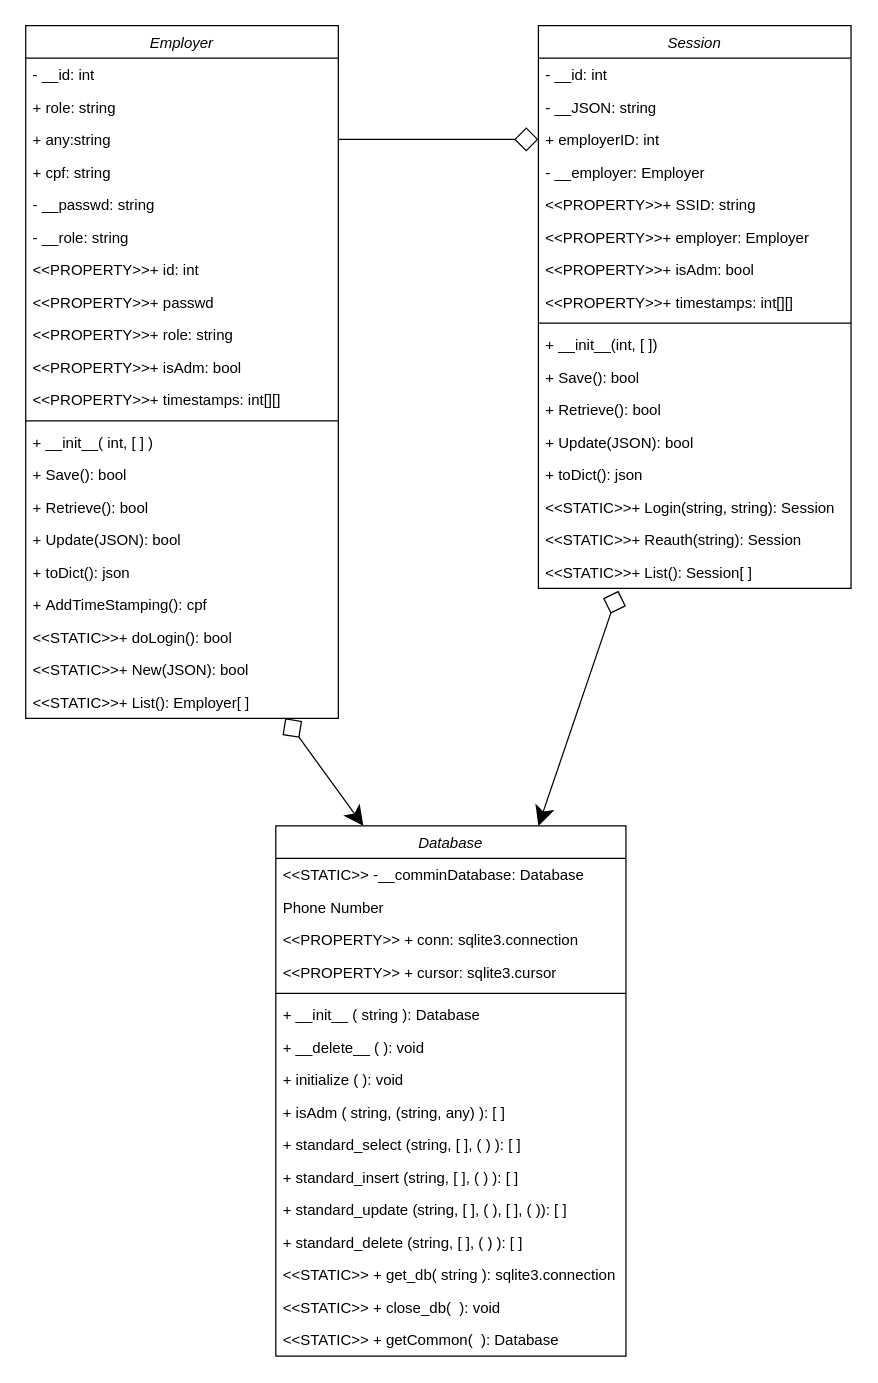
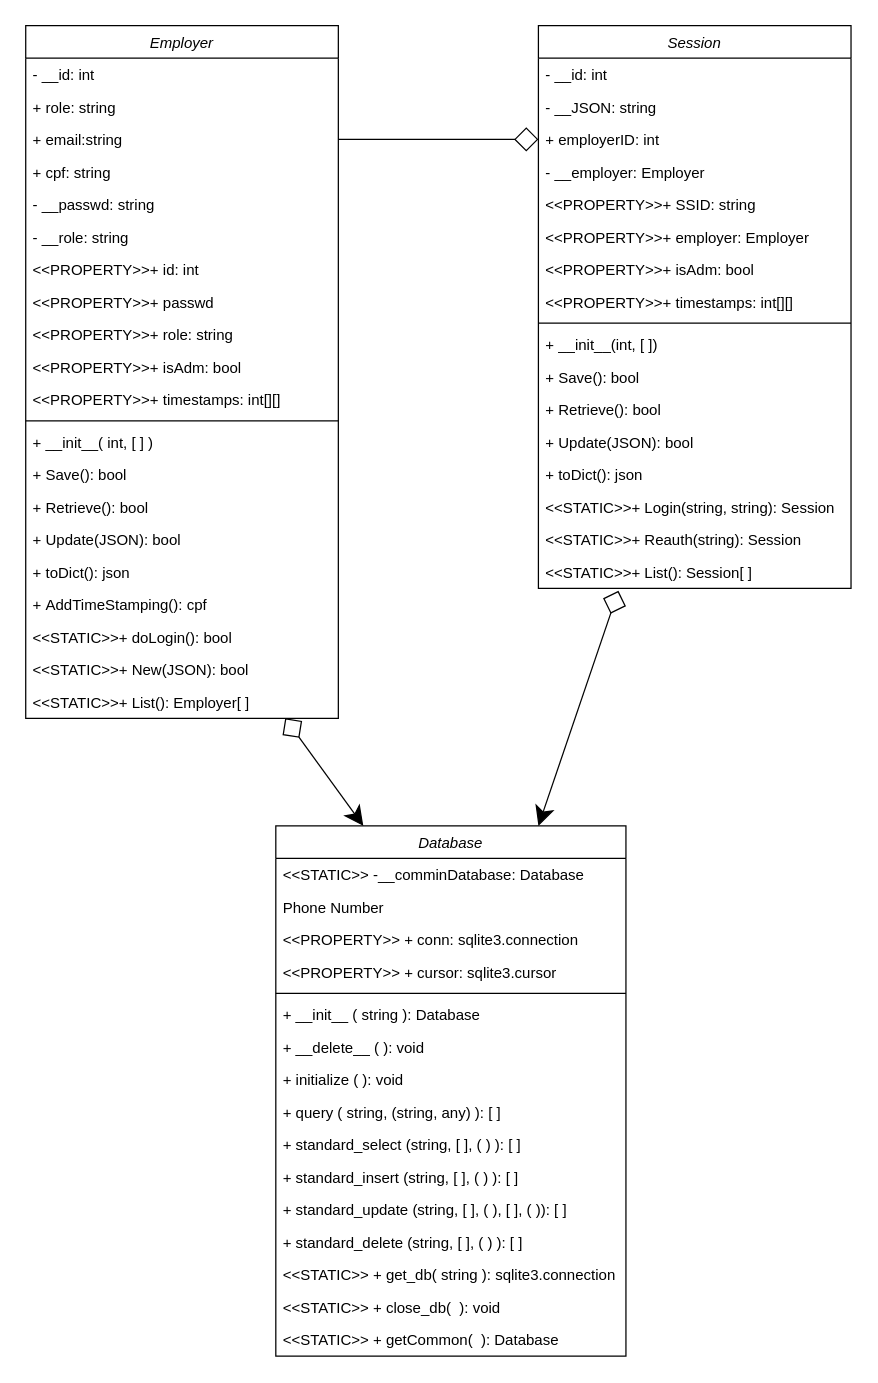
node "+ any:string": label "+ any:string" -> "+ email:string"
node "+ isAdm ( string, (string, any) ): [ ]": label "+ isAdm ( string, (string, any) ): [ ]" -> "+ query ( string, (string, any) ): [ ]"
